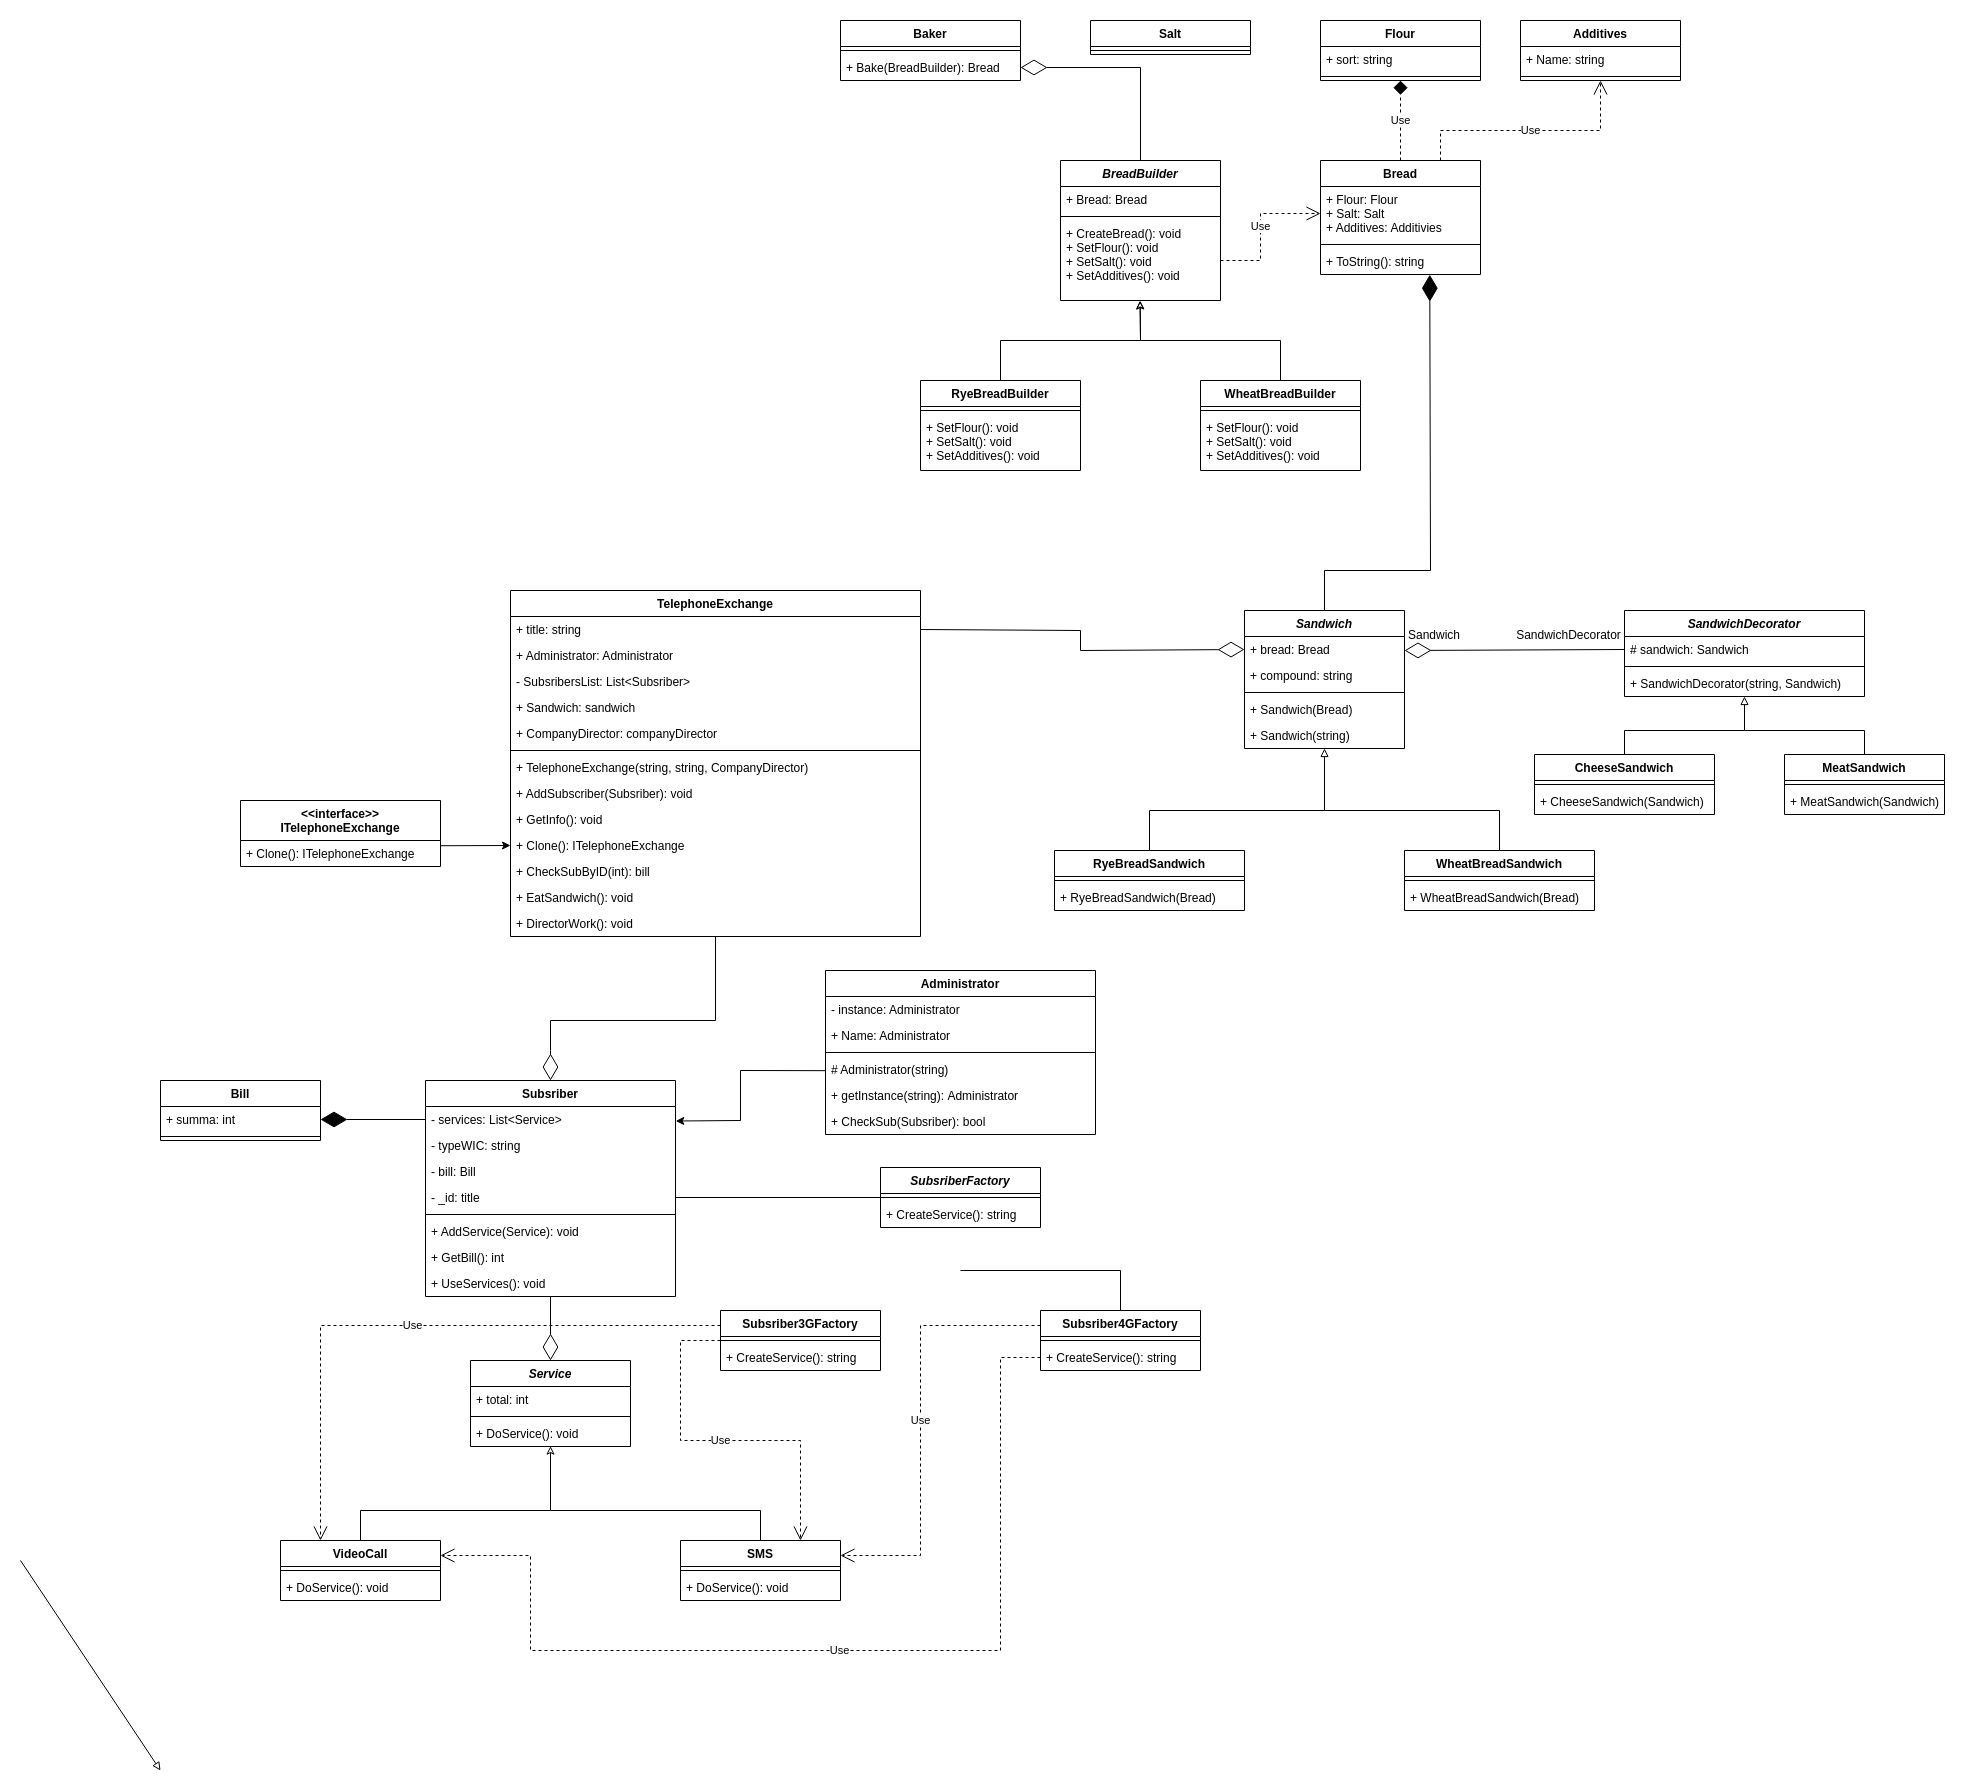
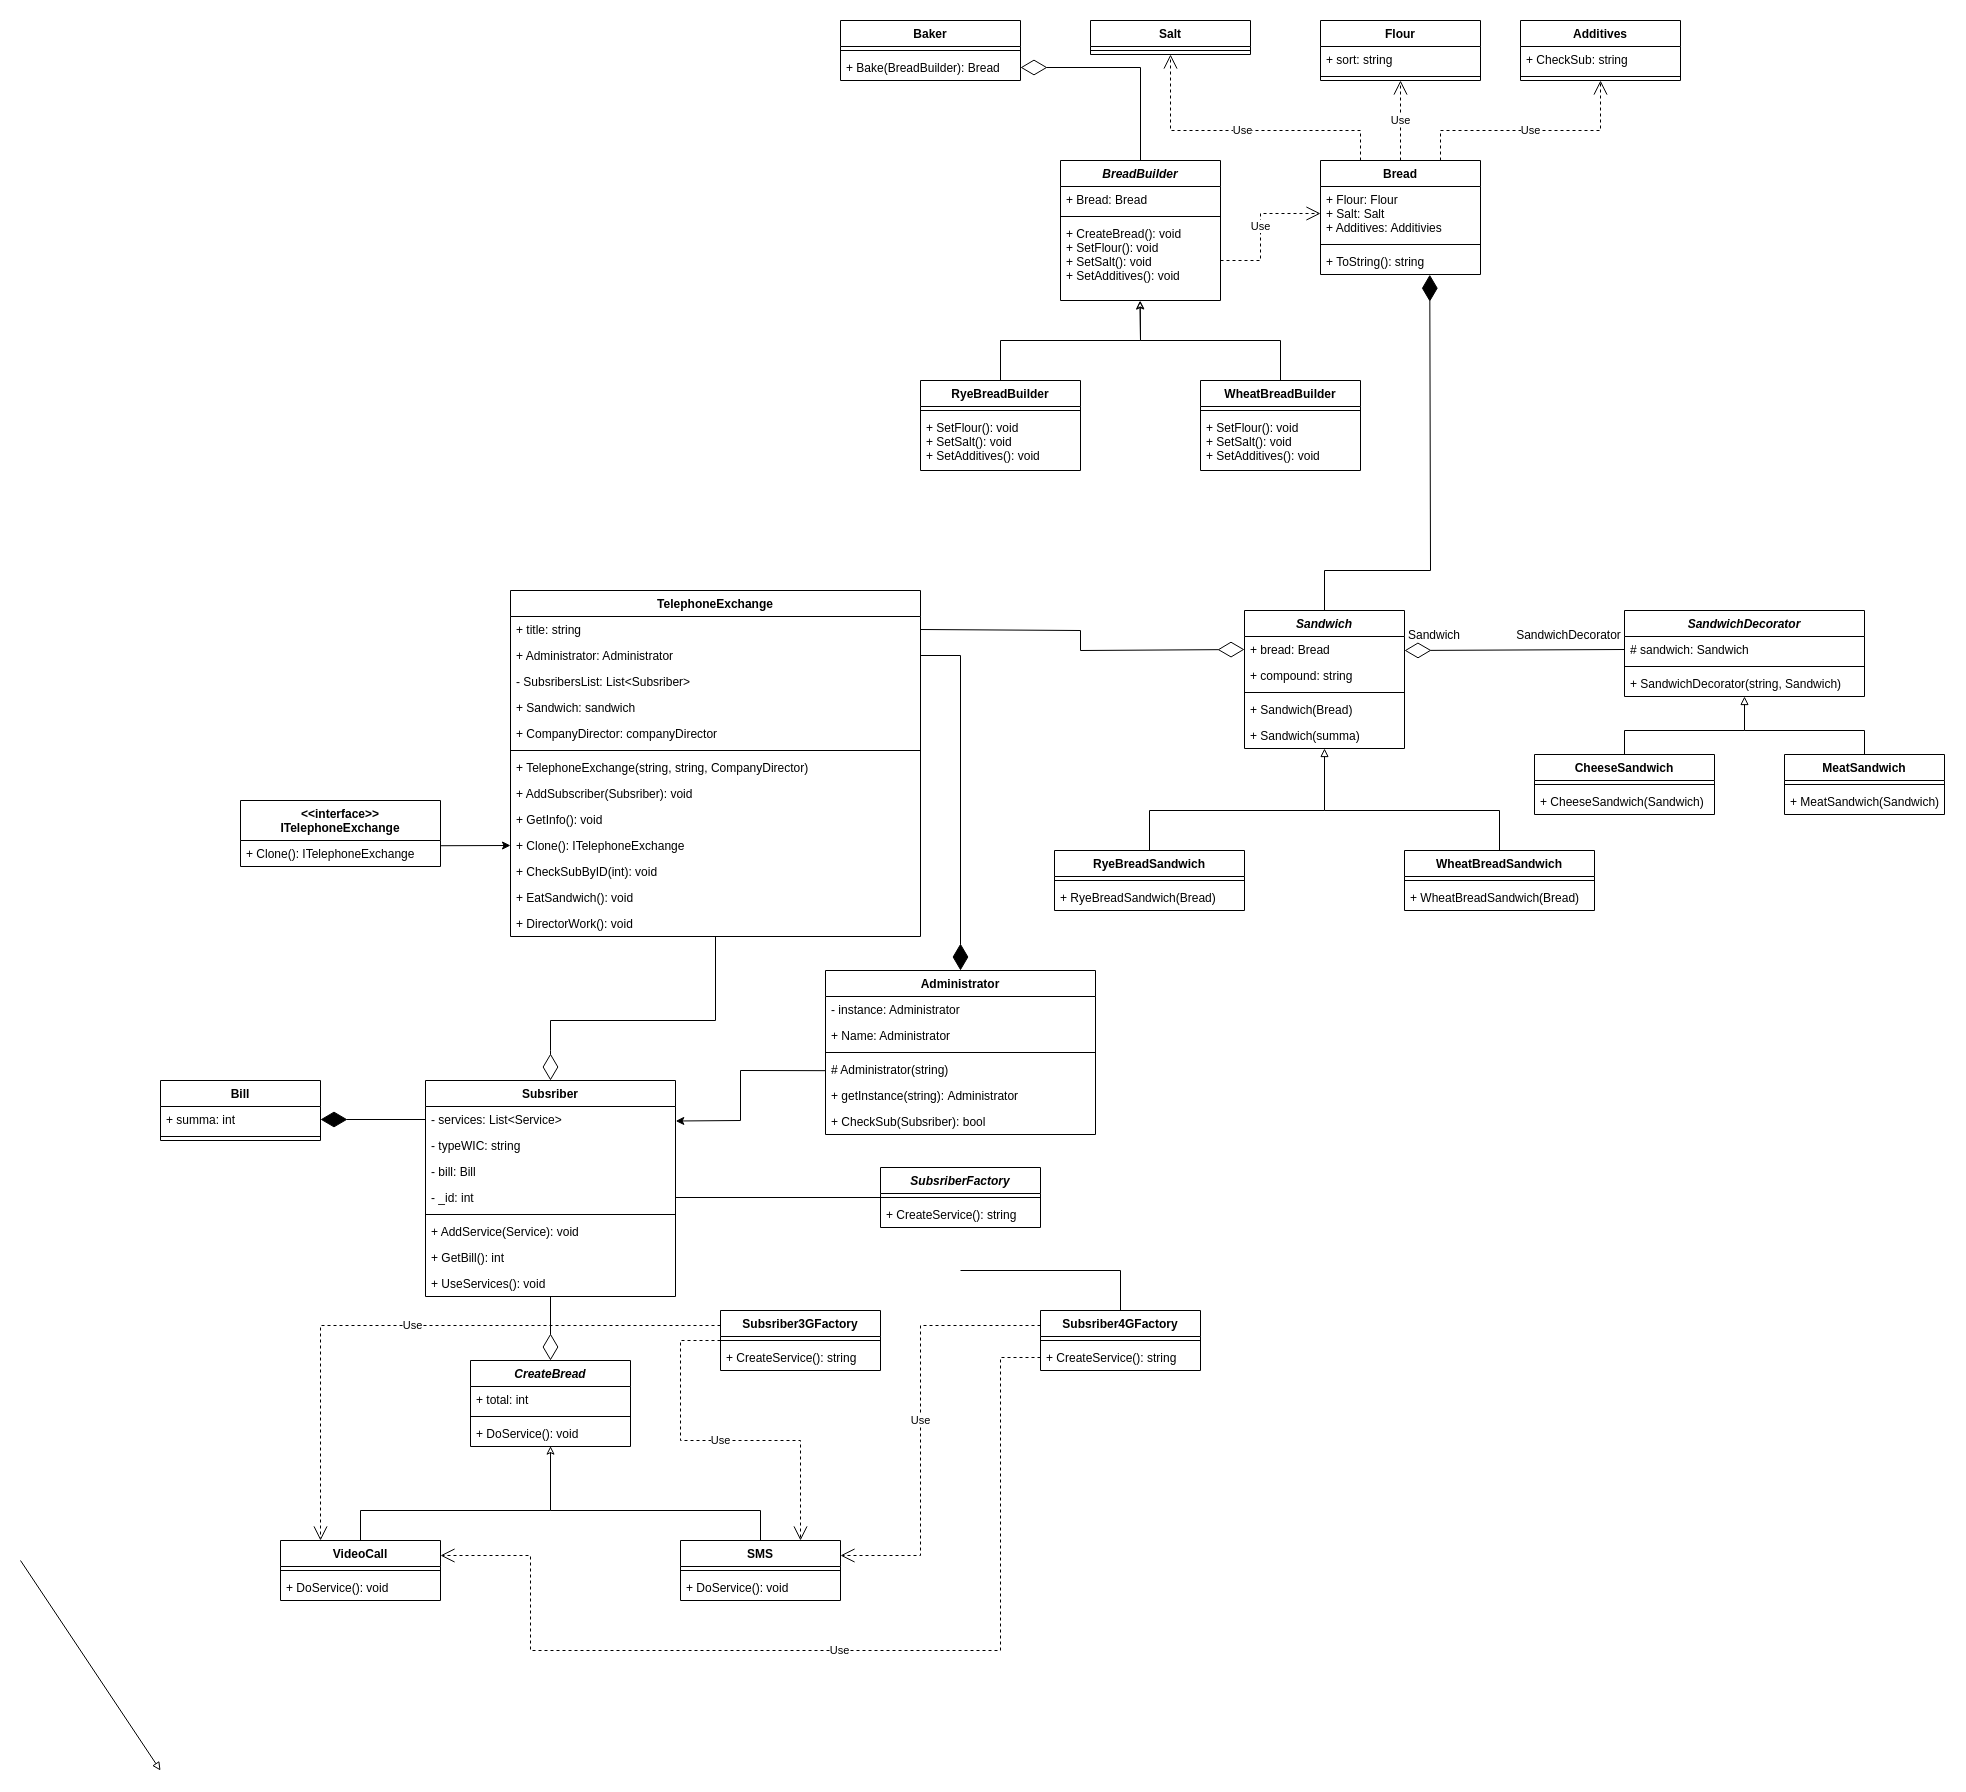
node "+ Name: string": label "+ Name: string" -> "+ CheckSub: string"
edge "Bread" -> "Flour": arrowhead diamond -> open
edge "Bread" -> "Salt": added, label "Use"
node "+ Sandwich(string)": label "+ Sandwich(string)" -> "+ Sandwich(summa)"
edge "+ Administrator: Administrator" -> "Administrator": added
node "+ CheckSubByID(int): bill": label "+ CheckSubByID(int): bill" -> "+ CheckSubByID(int): void"
node "- _id: title": label "- _id: title" -> "- _id: int"
node "Service": label "Service" -> "CreateBread"
